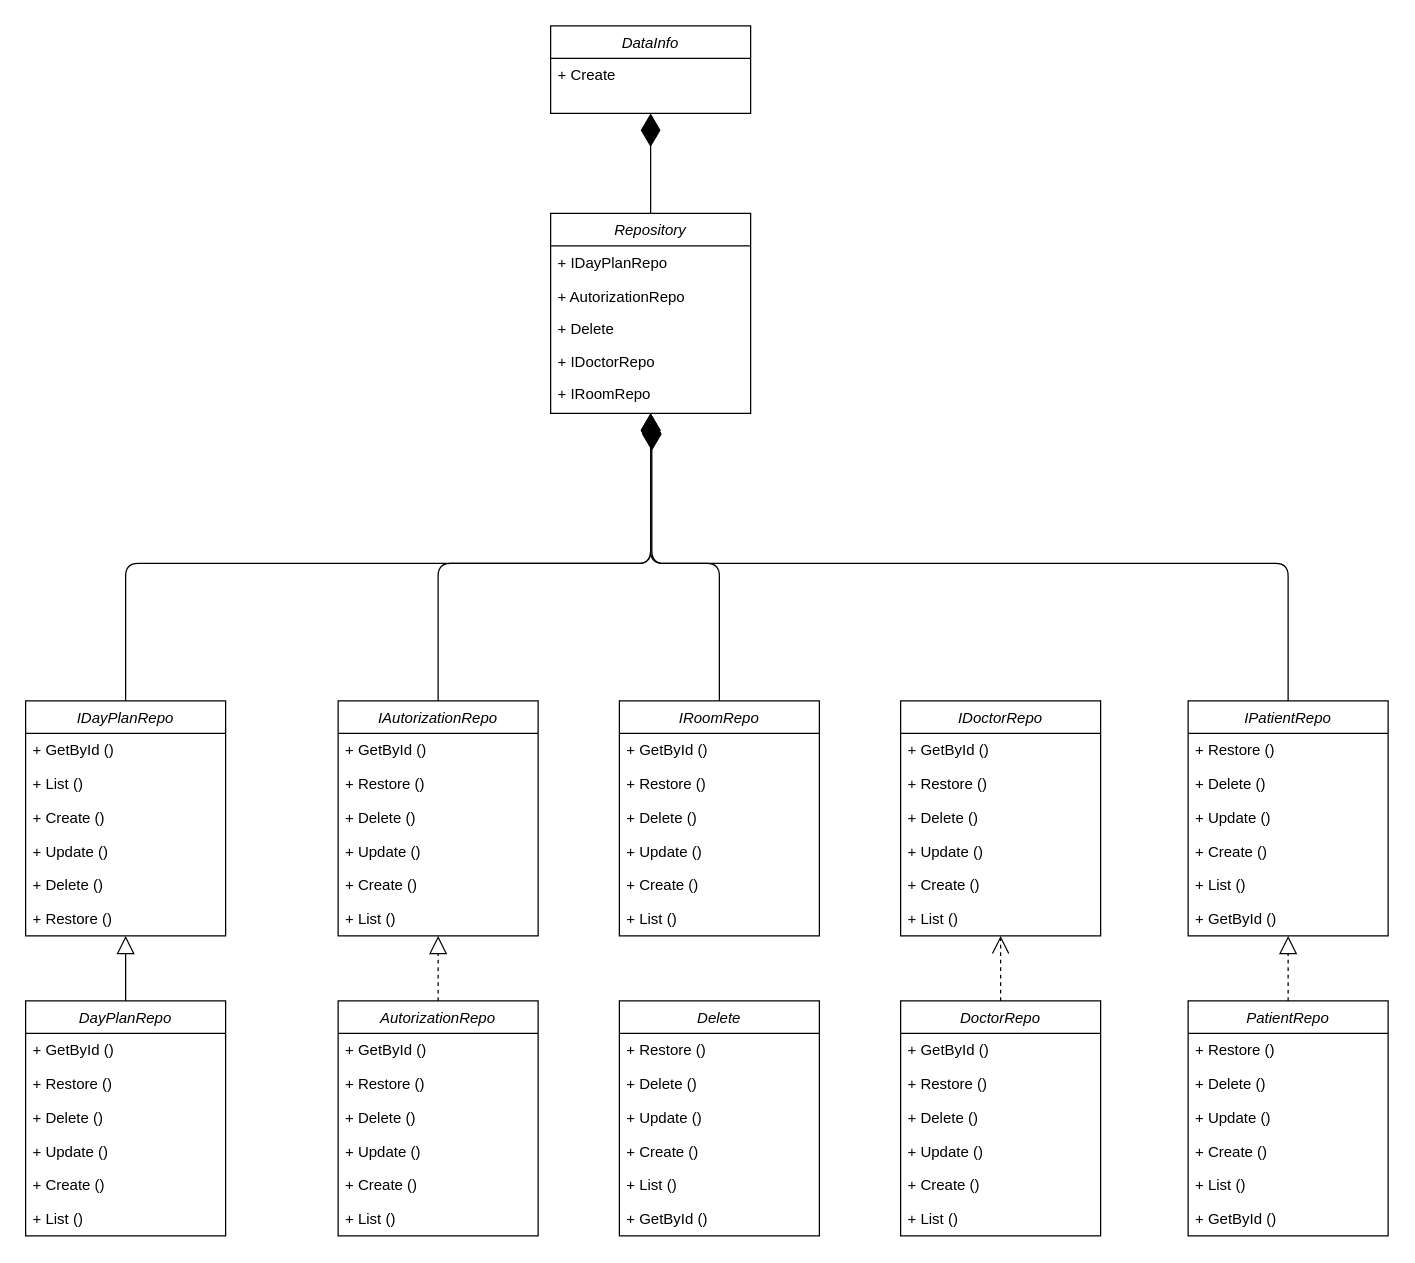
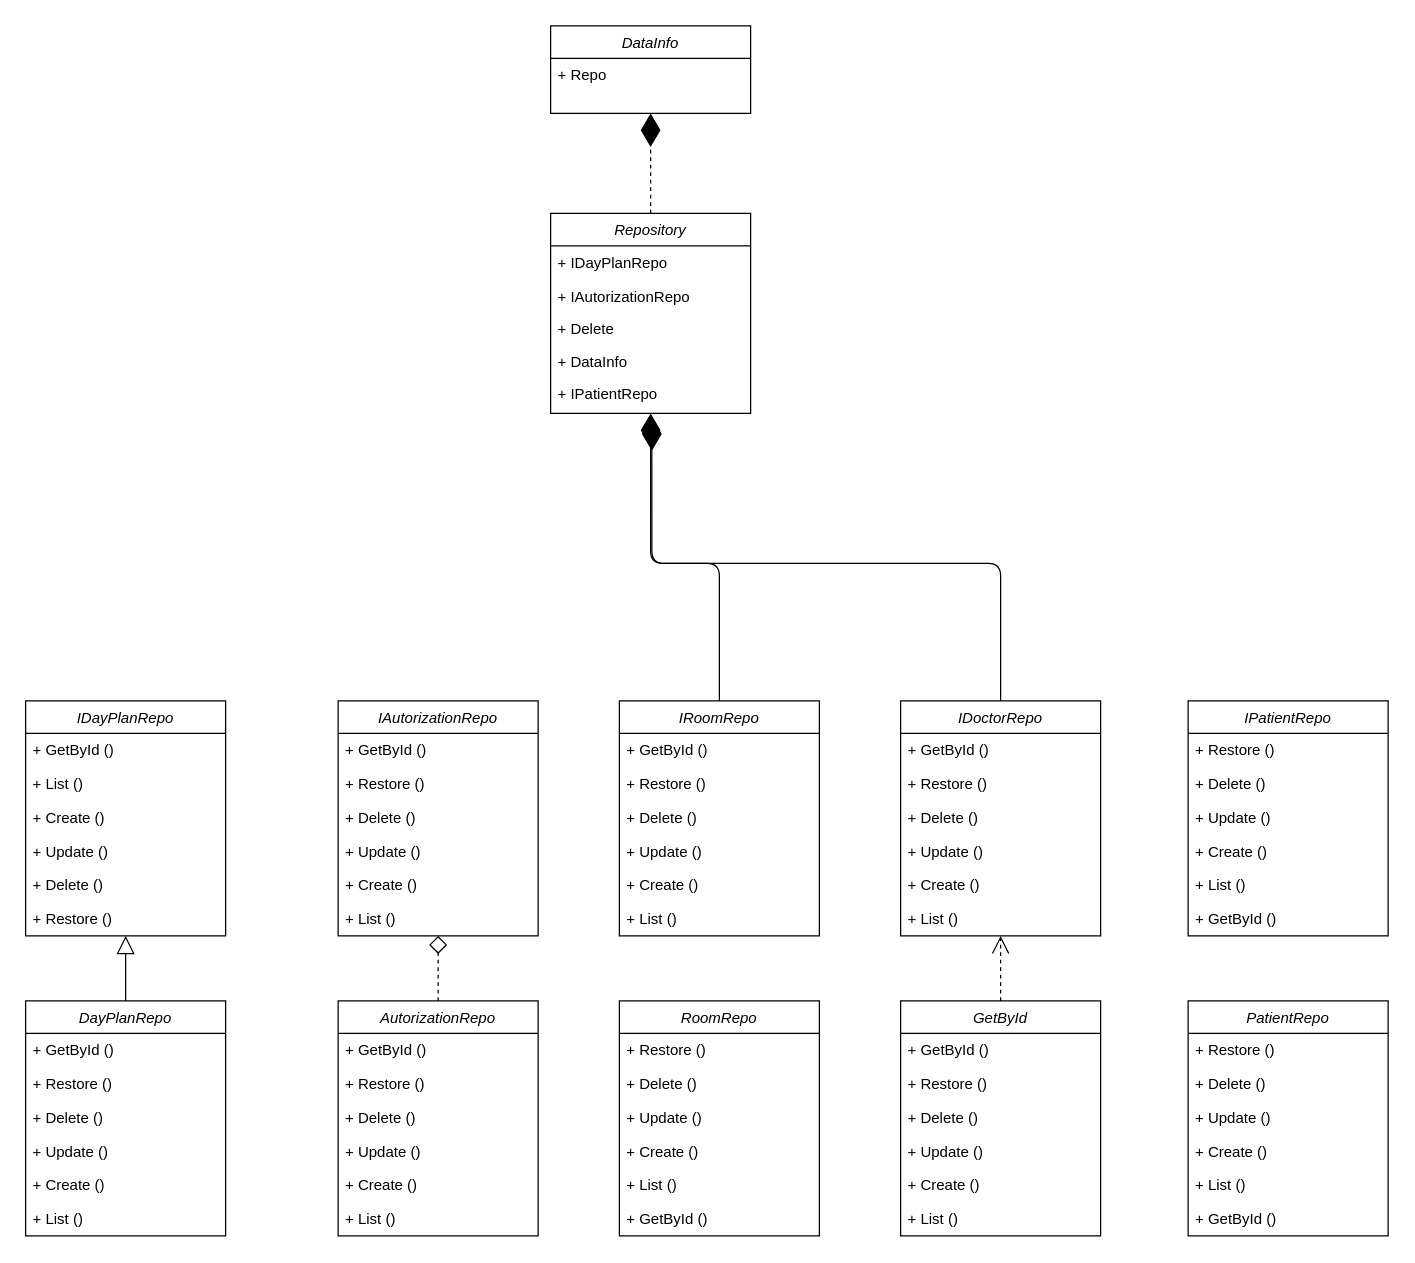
node "+ Create": label "+ Create" -> "+ Repo"
edge "Repository" -> "DataInfo": style solid -> dashed
node "+ AutorizationRepo": label "+ AutorizationRepo" -> "+ IAutorizationRepo"
node "+ IDoctorRepo": label "+ IDoctorRepo" -> "+ DataInfo"
node "+ IRoomRepo": label "+ IRoomRepo" -> "+ IPatientRepo"
edge "IDayPlanRepo" -> "Repository": removed
edge "IPatientRepo" -> "Repository": removed
edge "IAutorizationRepo" -> "Repository": removed
edge "IDoctorRepo" -> "Repository": added
edge "AutorizationRepo" -> "IAutorizationRepo": arrowhead block -> diamond
edge "PatientRepo" -> "IPatientRepo": removed
node "Delete": label "Delete" -> "RoomRepo"
node "DoctorRepo": label "DoctorRepo" -> "GetById"
